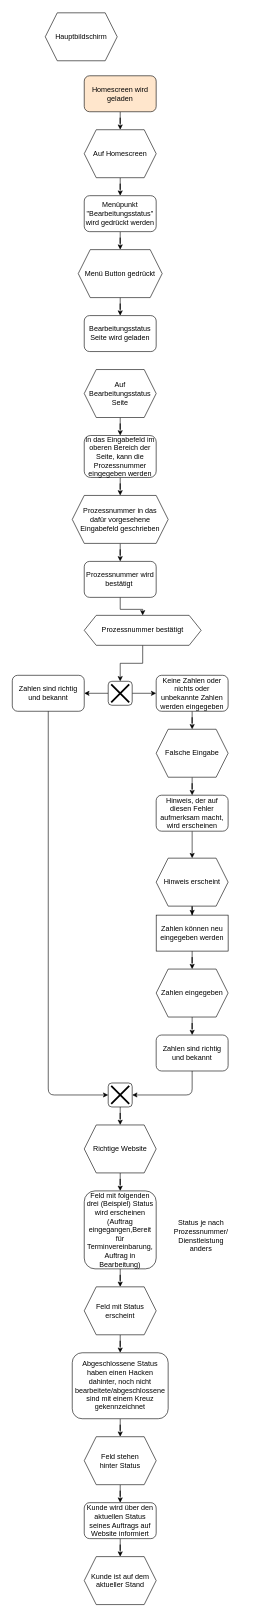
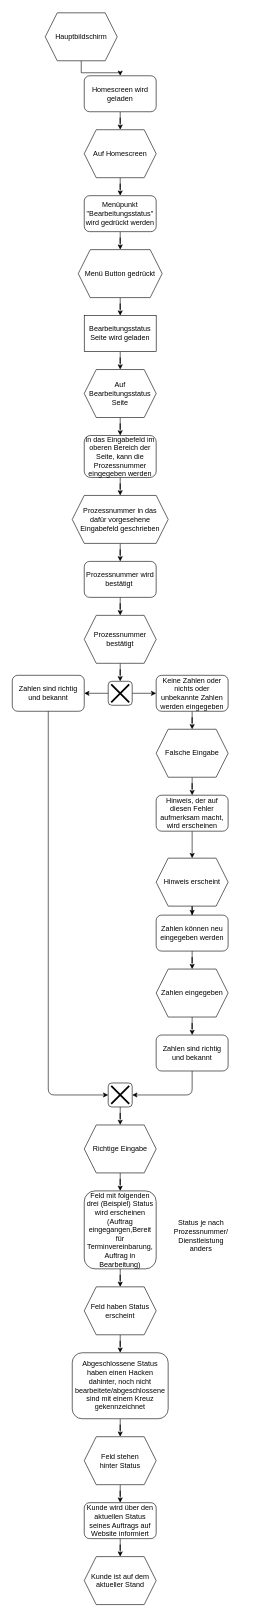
edge "Hauptbildschirm" -> "Homescreen wird geladen": added
node "Homescreen wird geladen": fillcolor #ffe6cc -> #ffffff
node "Bearbeitungsstatus Seite wird geladen": shape rounded rectangle -> rectangle
edge "Bearbeitungsstatus Seite wird geladen" -> "Auf Bearbeitungsstatus Seite": added
node "Prozessnummer bestätigt": size 117x30 -> 72x48
node "Zahlen können neu eingegeben werden": shape rectangle -> rounded rectangle
node "Richtige Website": label "Richtige Website" -> "Richtige Eingabe"
node "Feld mit Status erscheint": label "Feld mit Status erscheint" -> "Feld haben Status erscheint"
